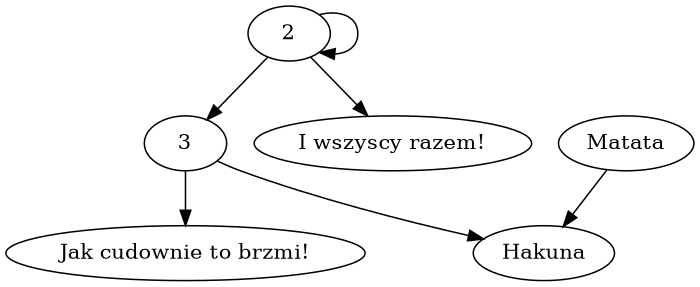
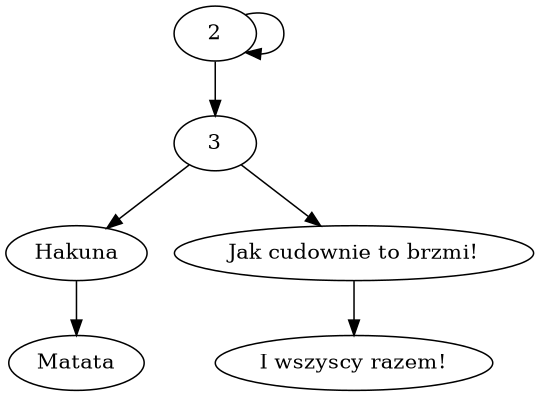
edge "2" -> "I wszyscy razem!": now "Jak cudownie to brzmi!" -> "I wszyscy razem!"
edge "Matata" -> "Hakuna": reversed
